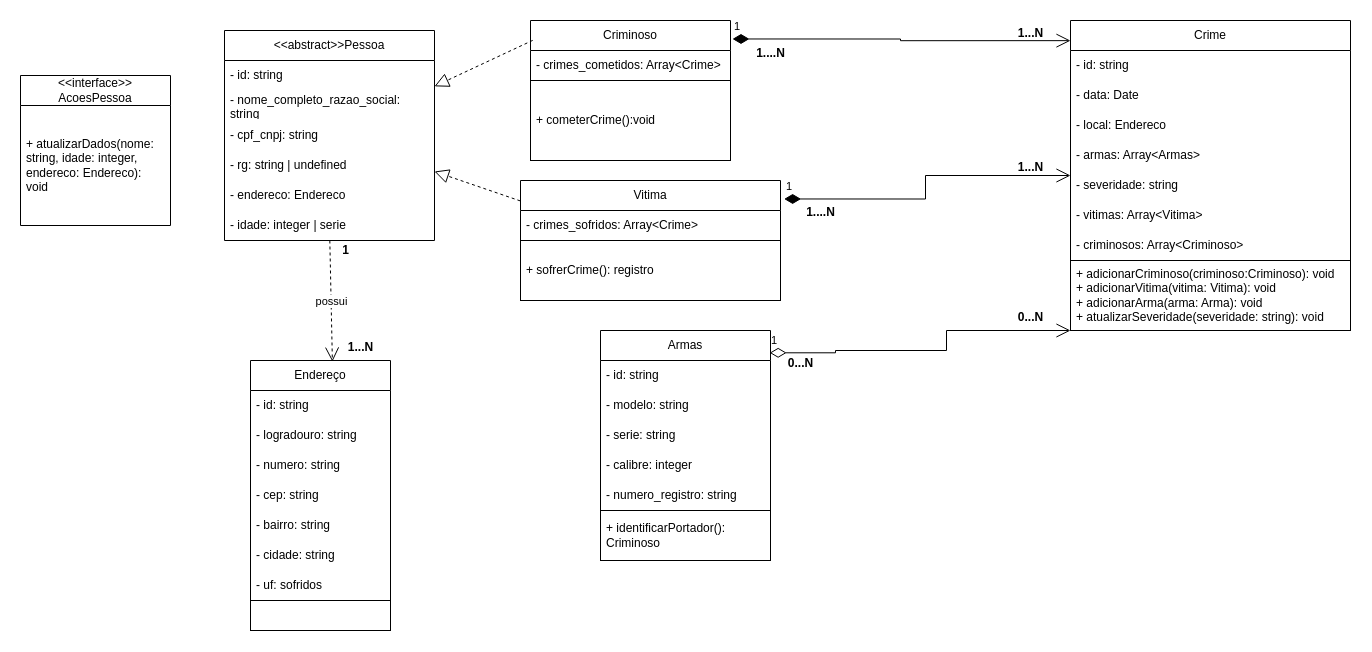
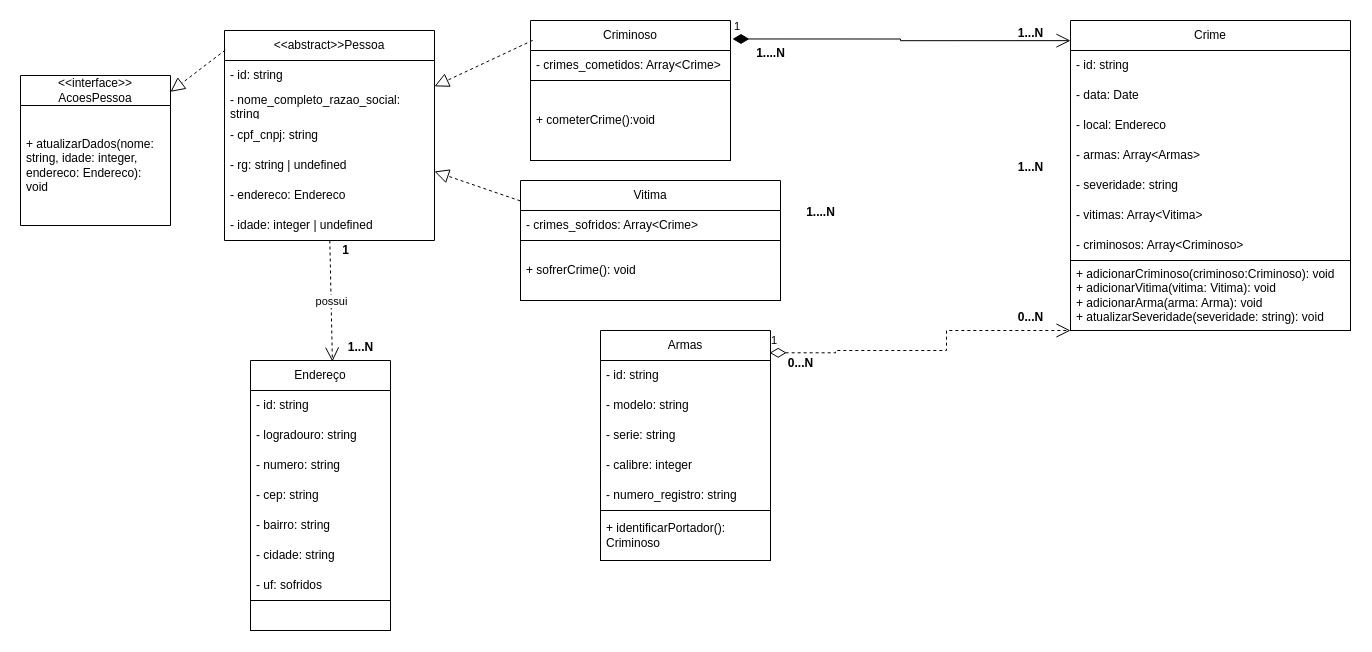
edge "<<abstract>>Pessoa" -> "<<interface>> AcoesPessoa": added
edge "Crime" -- "Vitima": removed, label "1"
node "- idade: integer | serie": label "- idade: integer | serie" -> "- idade: integer | undefined"
node "+ sofrerCrime(): registro": label "+ sofrerCrime(): registro" -> "+ sofrerCrime(): void"
edge "Crime" -- "Armas": style solid -> dashed
